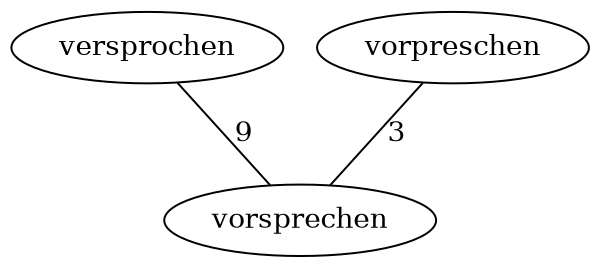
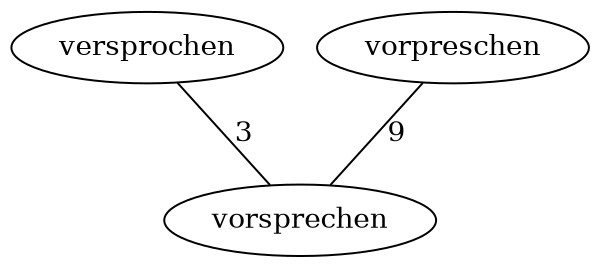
edge "versprochen" -- "vorsprechen": label "9" -> "3"
edge "vorpreschen" -- "vorsprechen": label "3" -> "9"
